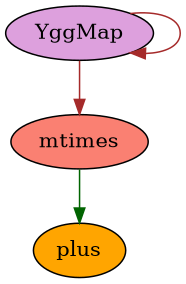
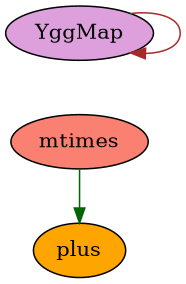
edge "YggMap" -> "mtimes": removed
